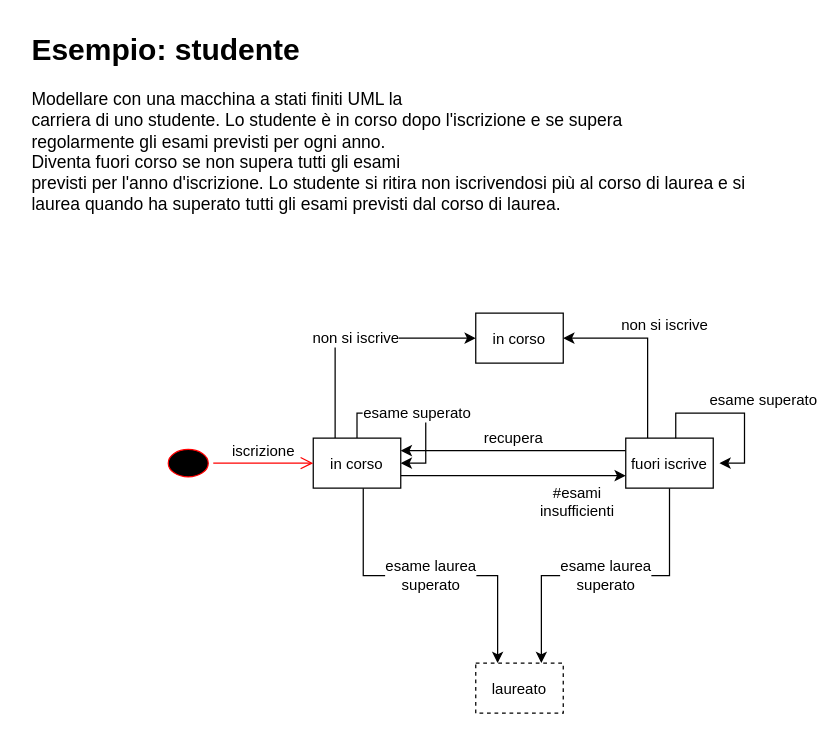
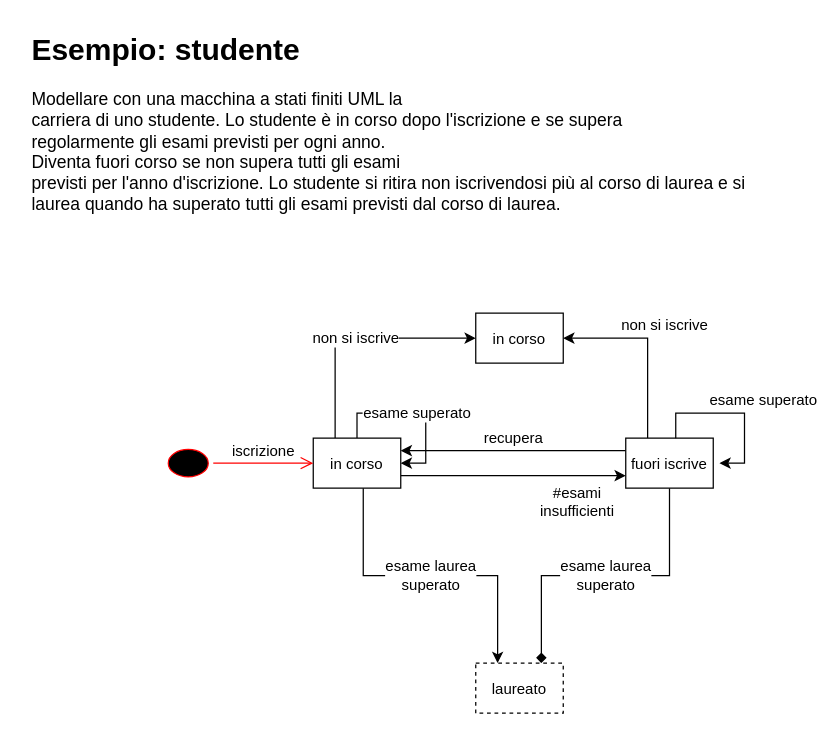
edge "fuori iscrive" -> "laureato": arrowhead classic -> diamond
